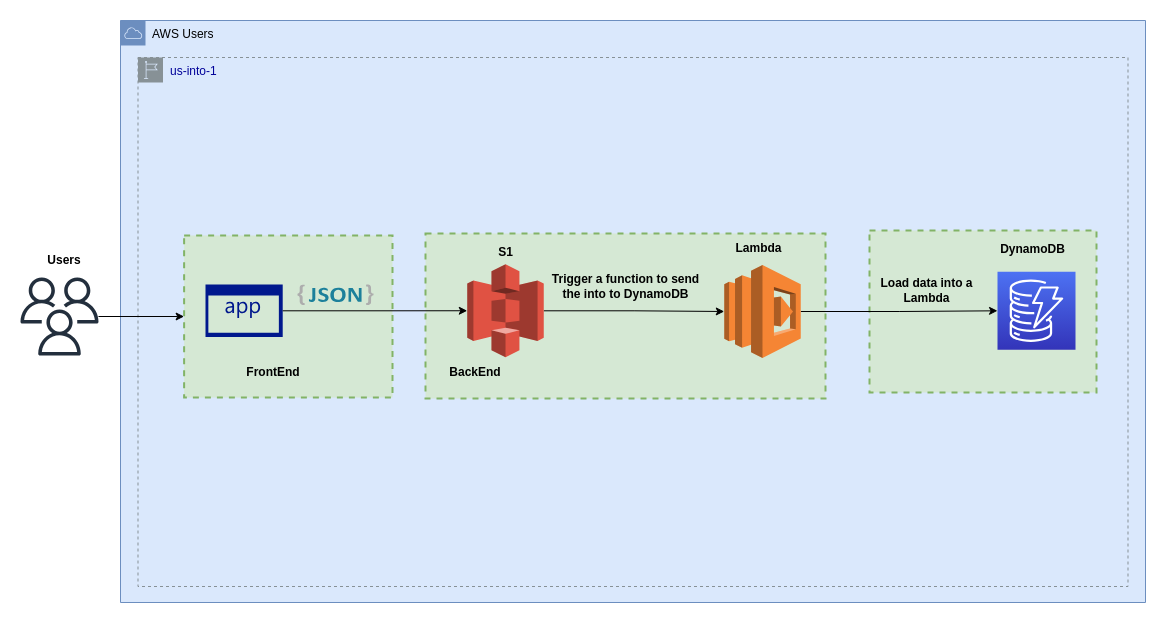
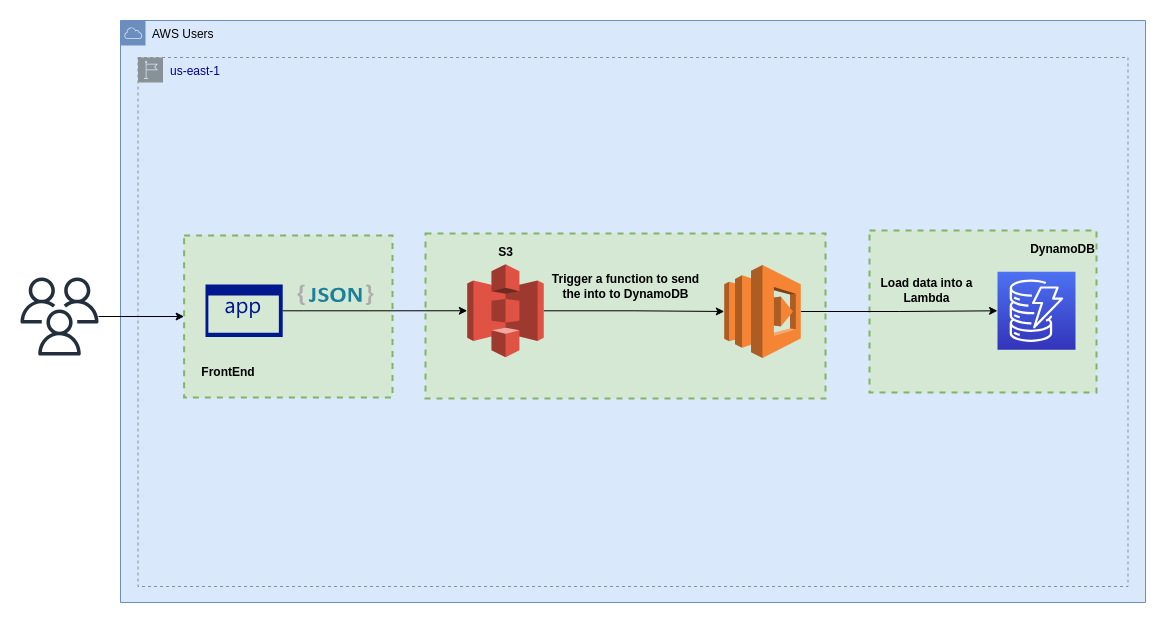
node "us-into-1": label "us-into-1" -> "us-east-1"
node "Lambda": removed
node "DynamoDB": moved (1033, 249) -> (1063, 249)
node "S1": label "S1" -> "S3"
node "Users": removed
node "FrontEnd": moved (274, 372) -> (229, 372)
node "BackEnd": removed
